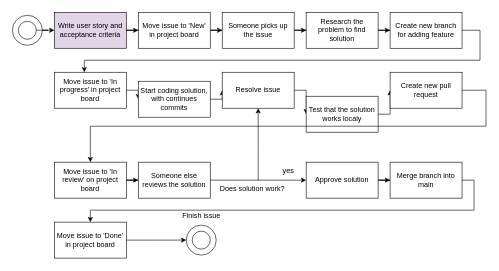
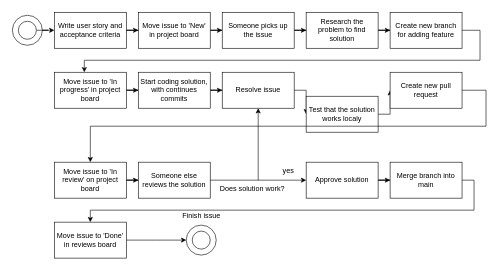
node "Write user story and acceptance criteria": fillcolor #e1d5e7 -> #ffffff
node "Start coding solution, with continues commits": moved (174, 99) -> (174, 90)
node "Move issue to 'Done' in project board": label "Move issue to 'Done' in project board" -> "Move issue to 'Done' in reviews board"
